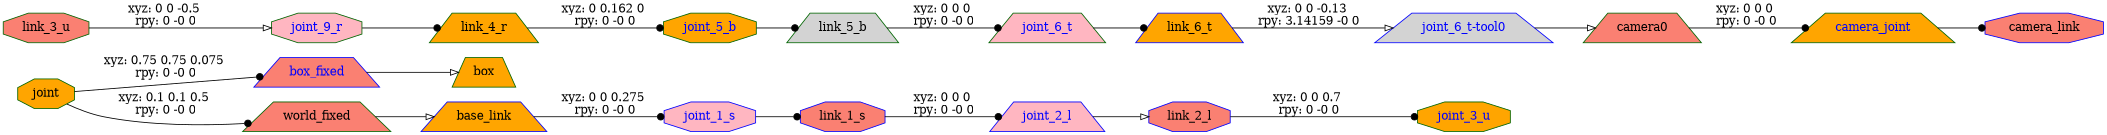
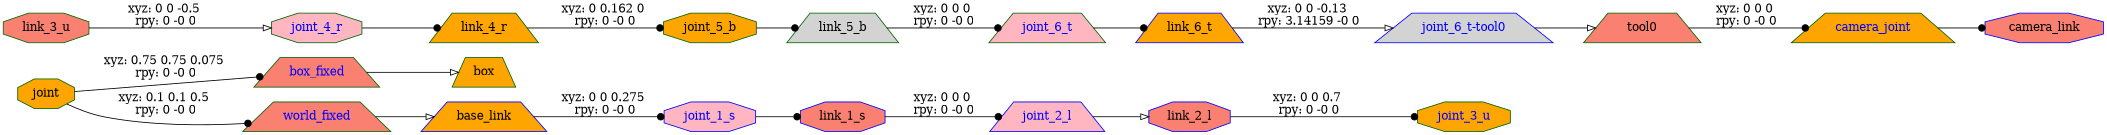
node "joint_9_r": label "joint_9_r" -> "joint_4_r"
node "joint_5_b": fontcolor blue -> black
node "camera0": label "camera0" -> "tool0"
node "box_fixed": color blue -> darkgreen
node "world_fixed": fontcolor black -> blue
